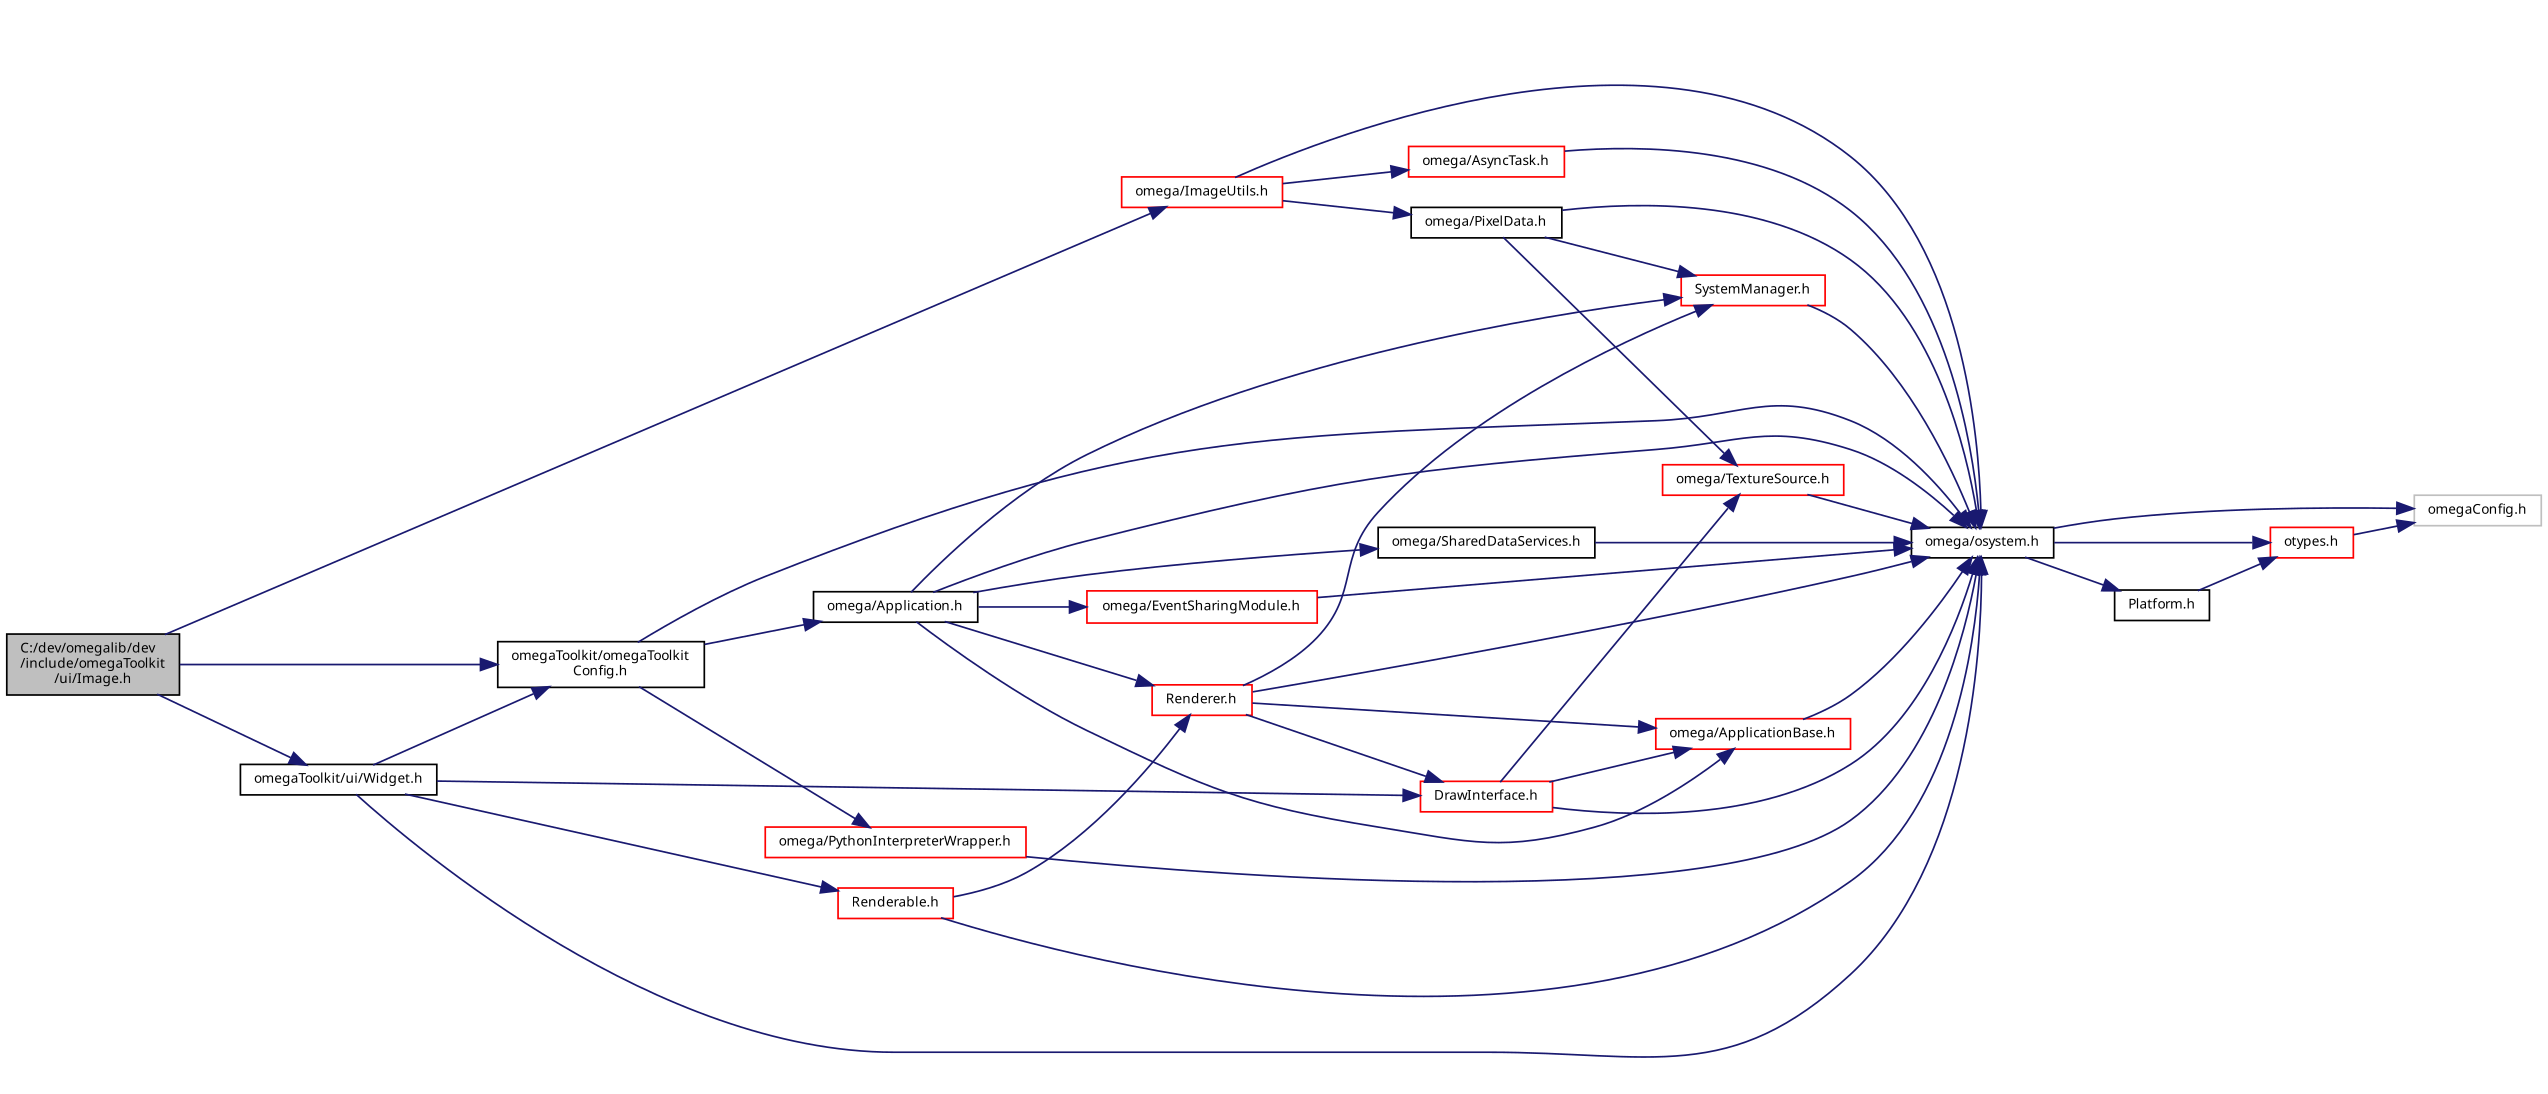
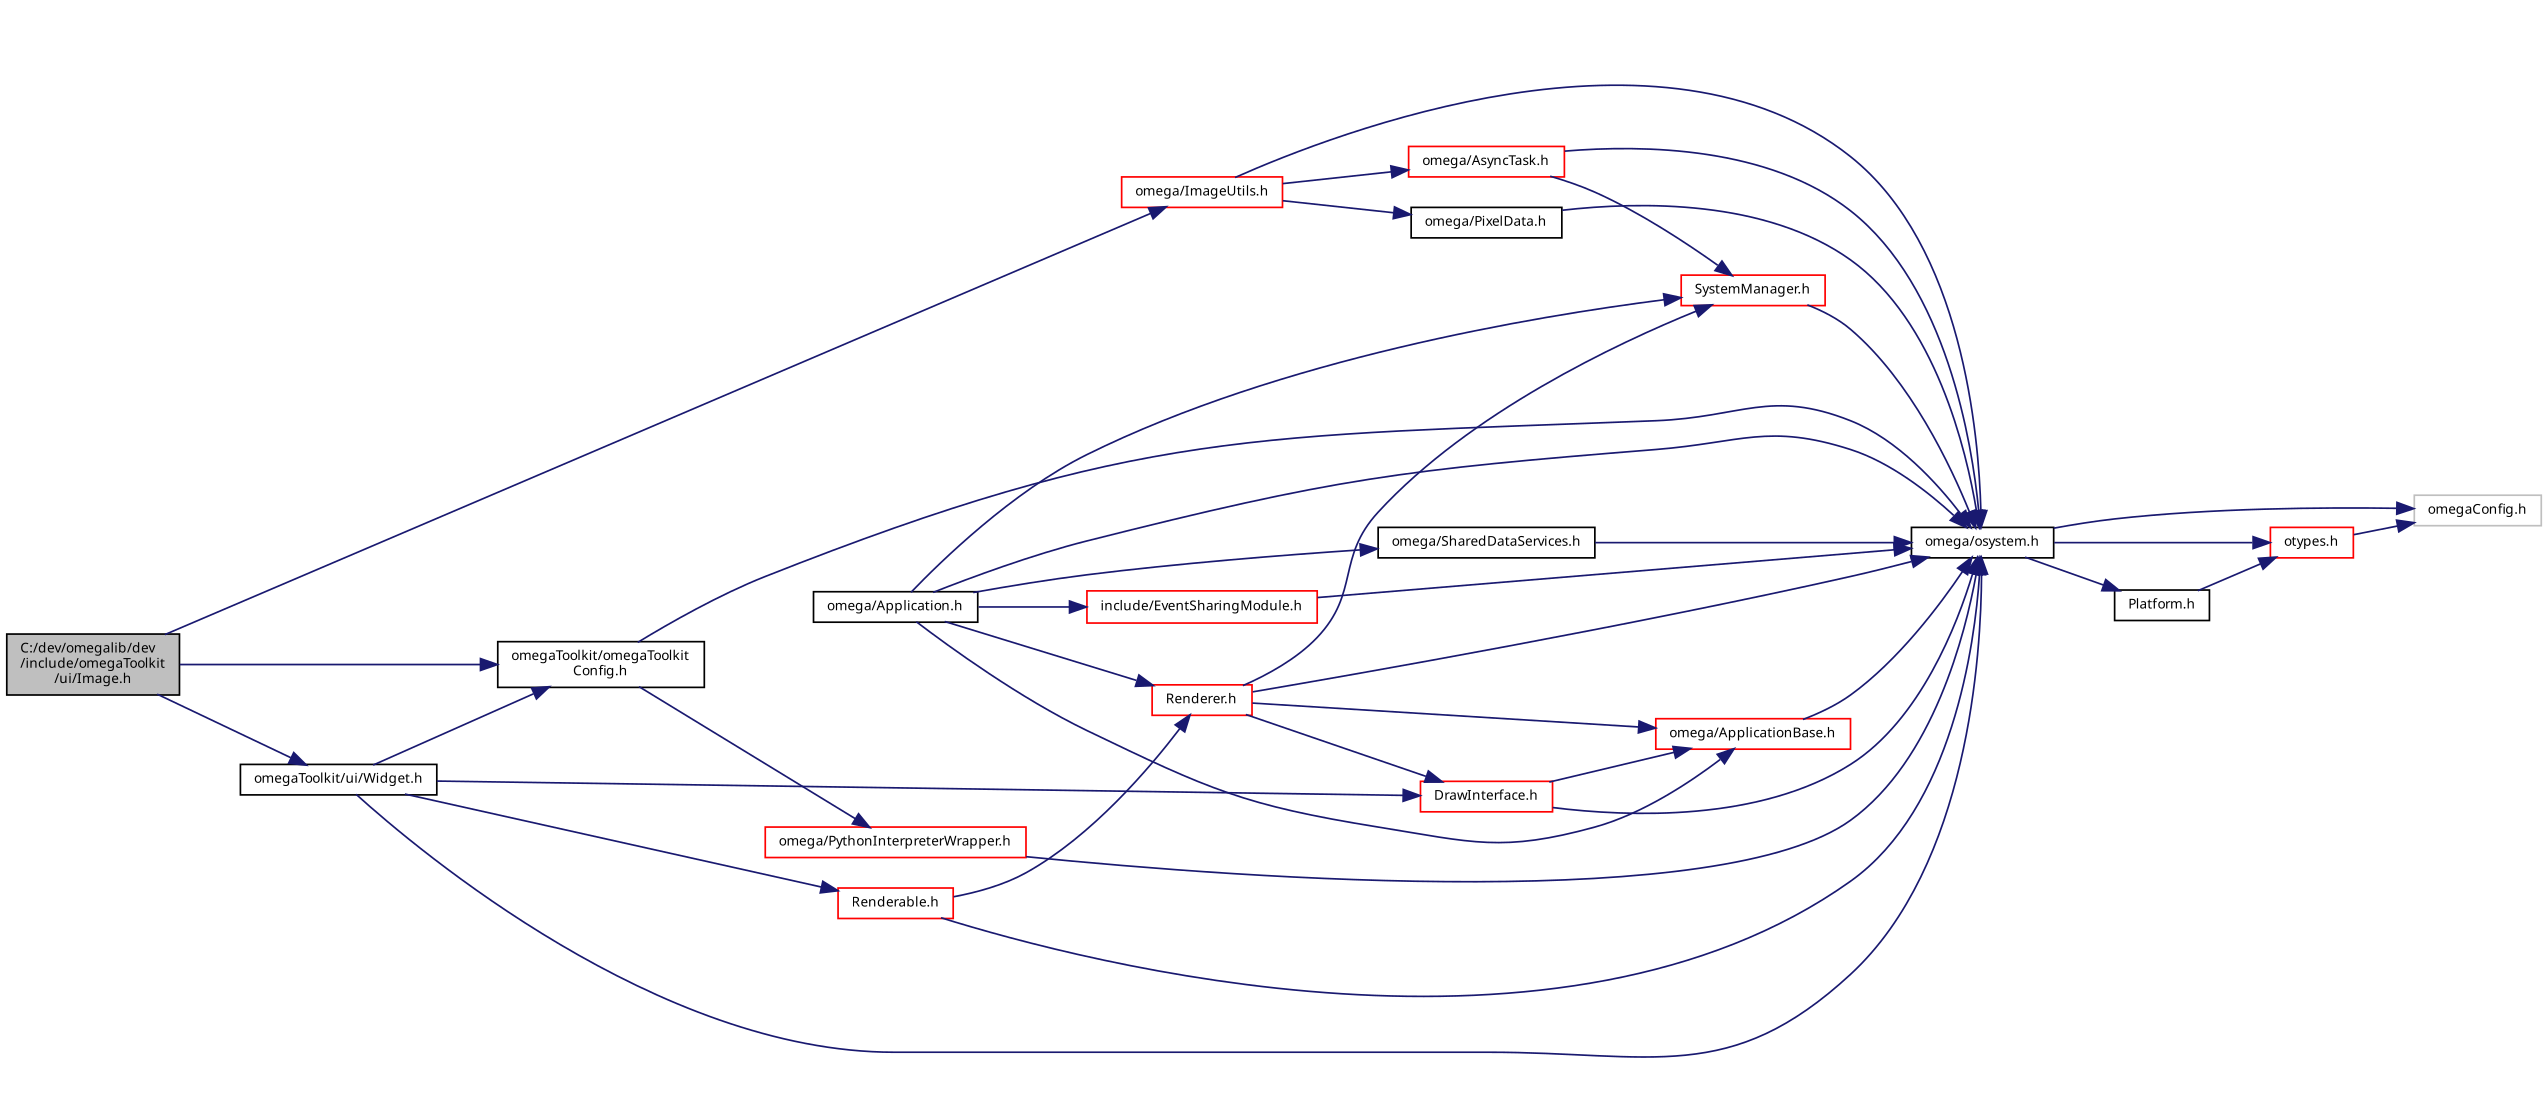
edge "omega/PixelData.h" -> "SystemManager.h": now "omega/AsyncTask.h" -> "SystemManager.h"
node "omega/TextureSource.h": removed
node "omega/EventSharingModule.h": label "omega/EventSharingModule.h" -> "include/EventSharingModule.h"
edge "omegaToolkit/omegaToolkit Config.h" -> "omega/Application.h": removed
